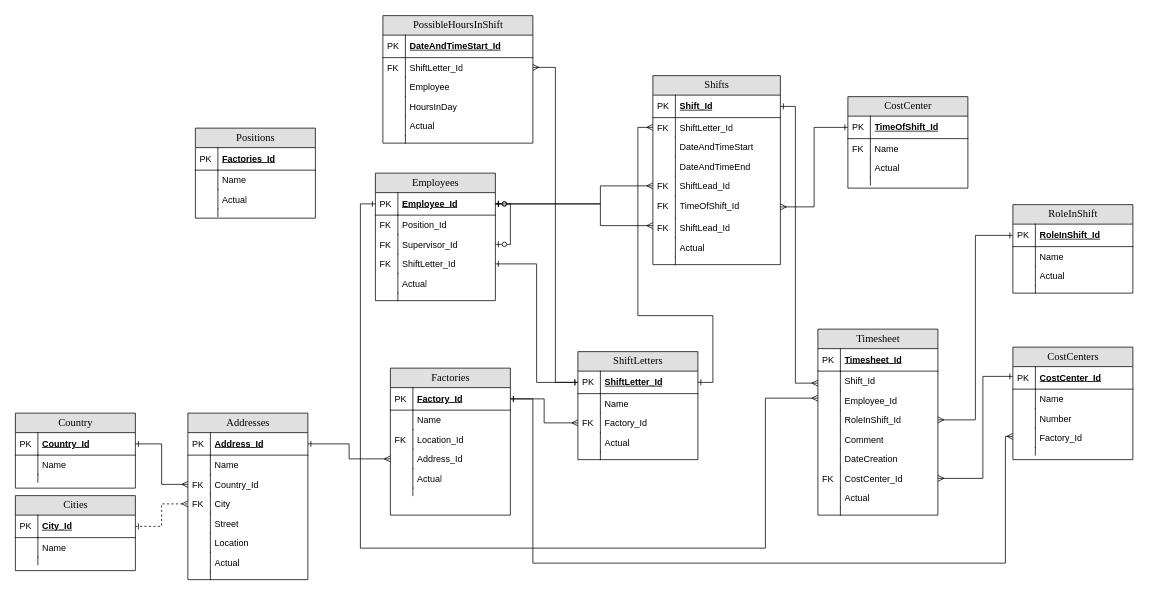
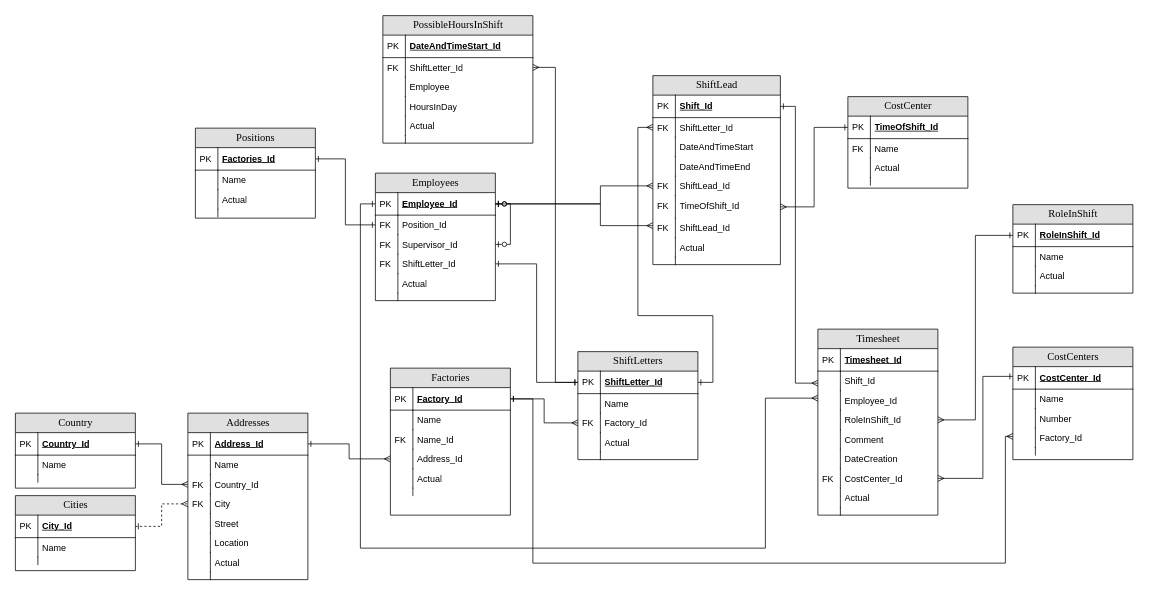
node "Shifts": label "Shifts" -> "ShiftLead"
edge "Factories_Id" -- "Position_Id": added
node "Location_Id": label "Location_Id" -> "Name_Id"
